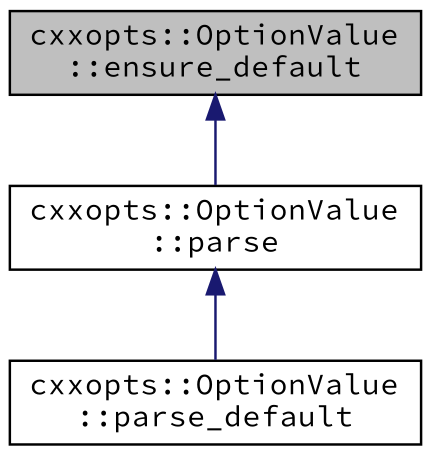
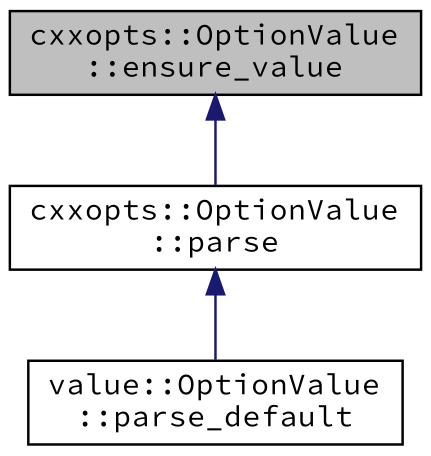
node "cxxopts::OptionValue ::ensure_default": label "cxxopts::OptionValue ::ensure_default" -> "cxxopts::OptionValue ::ensure_value"
node "cxxopts::OptionValue ::parse_default": label "cxxopts::OptionValue ::parse_default" -> "value::OptionValue ::parse_default"
